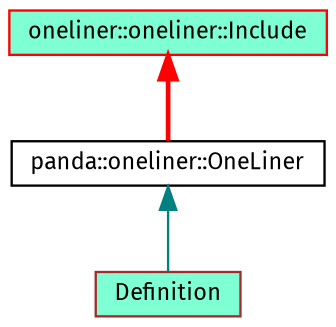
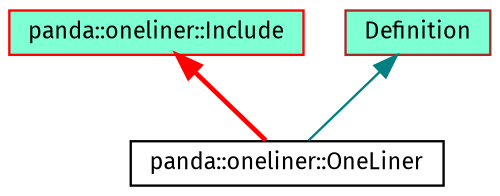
node "oneliner::oneliner::Include": label "oneliner::oneliner::Include" -> "panda::oneliner::Include"
edge "Definition" -> "panda::oneliner::OneLiner": reversed
